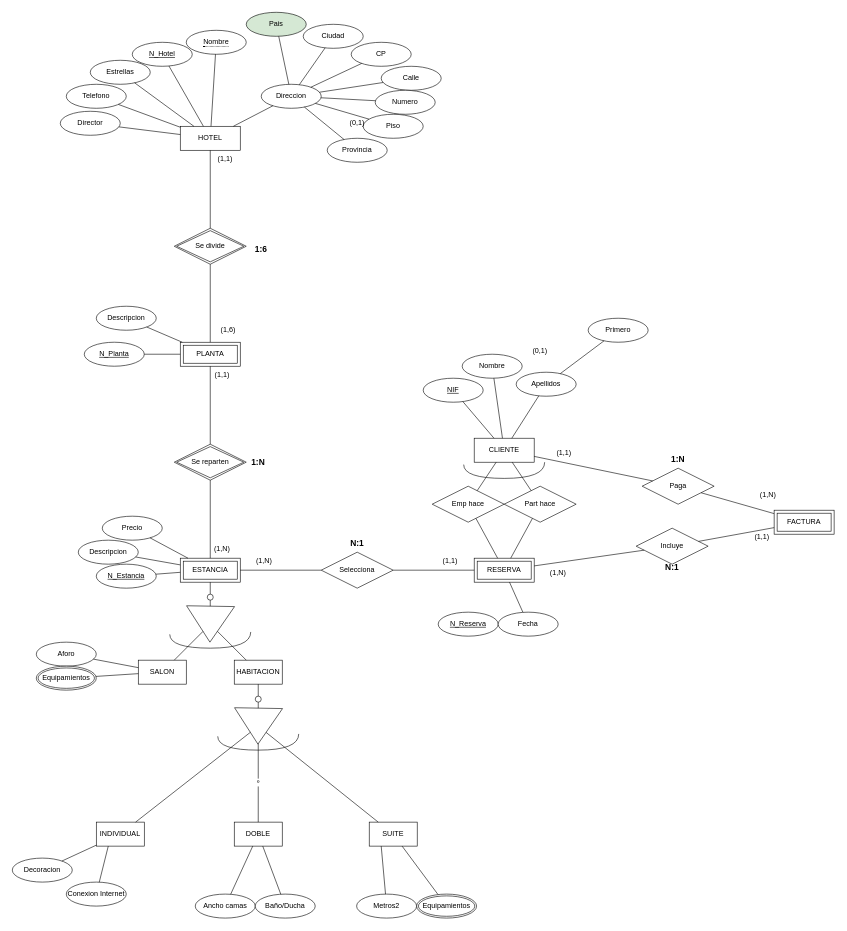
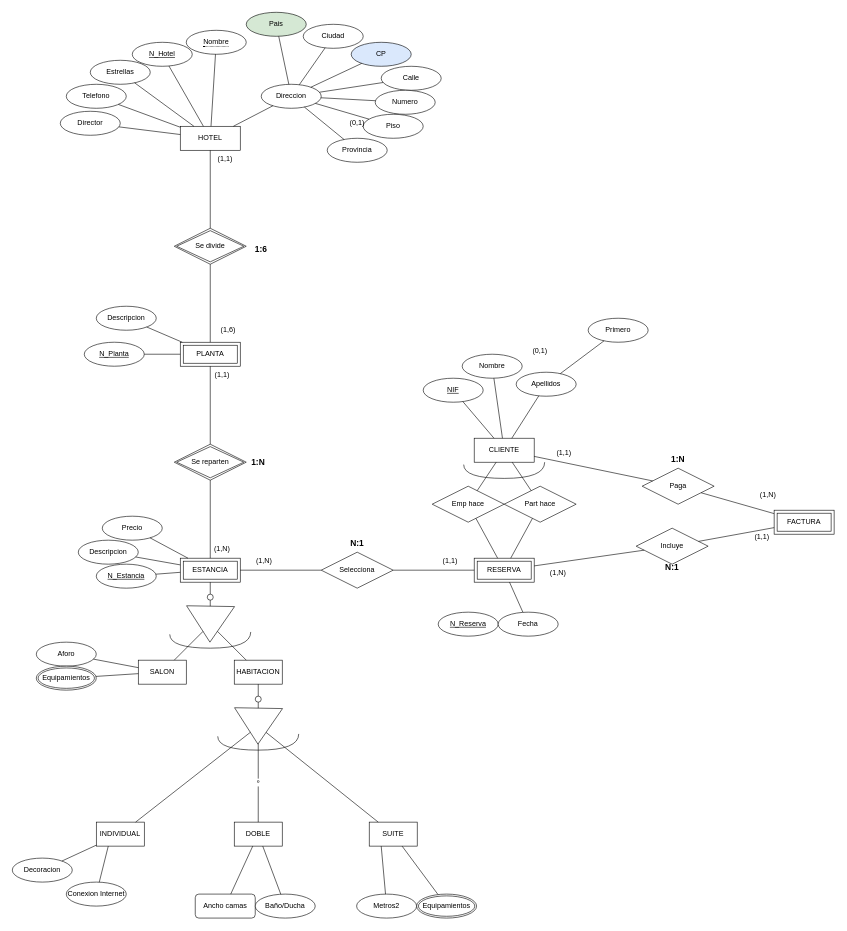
node "CP": fillcolor #ffffff -> #dae8fc
node "Ancho camas": shape ellipse -> rounded rectangle
